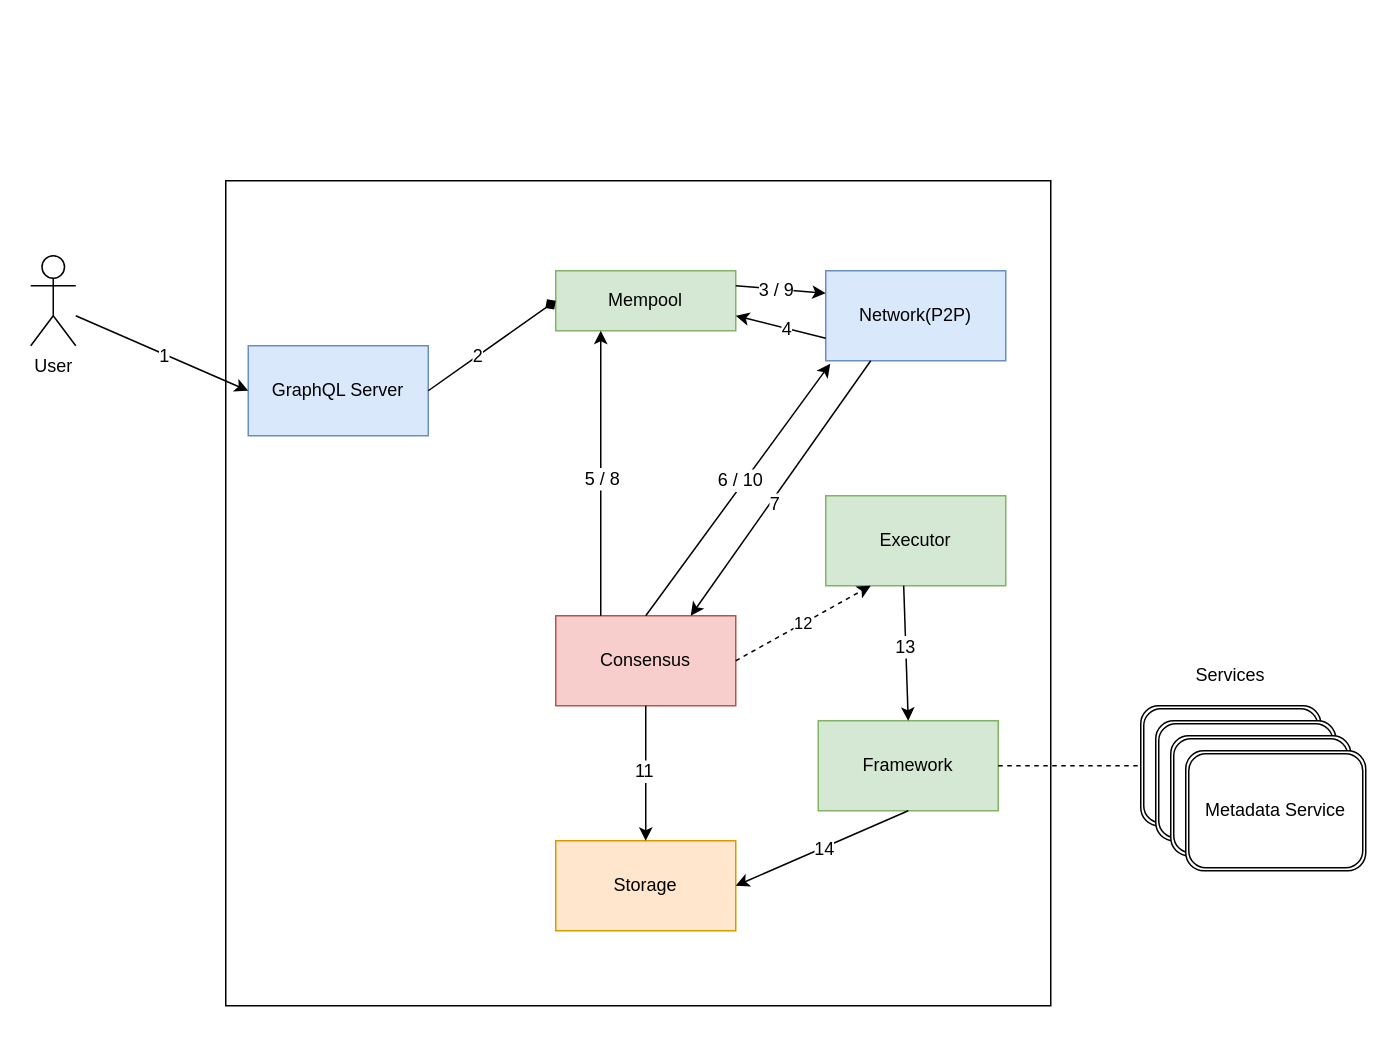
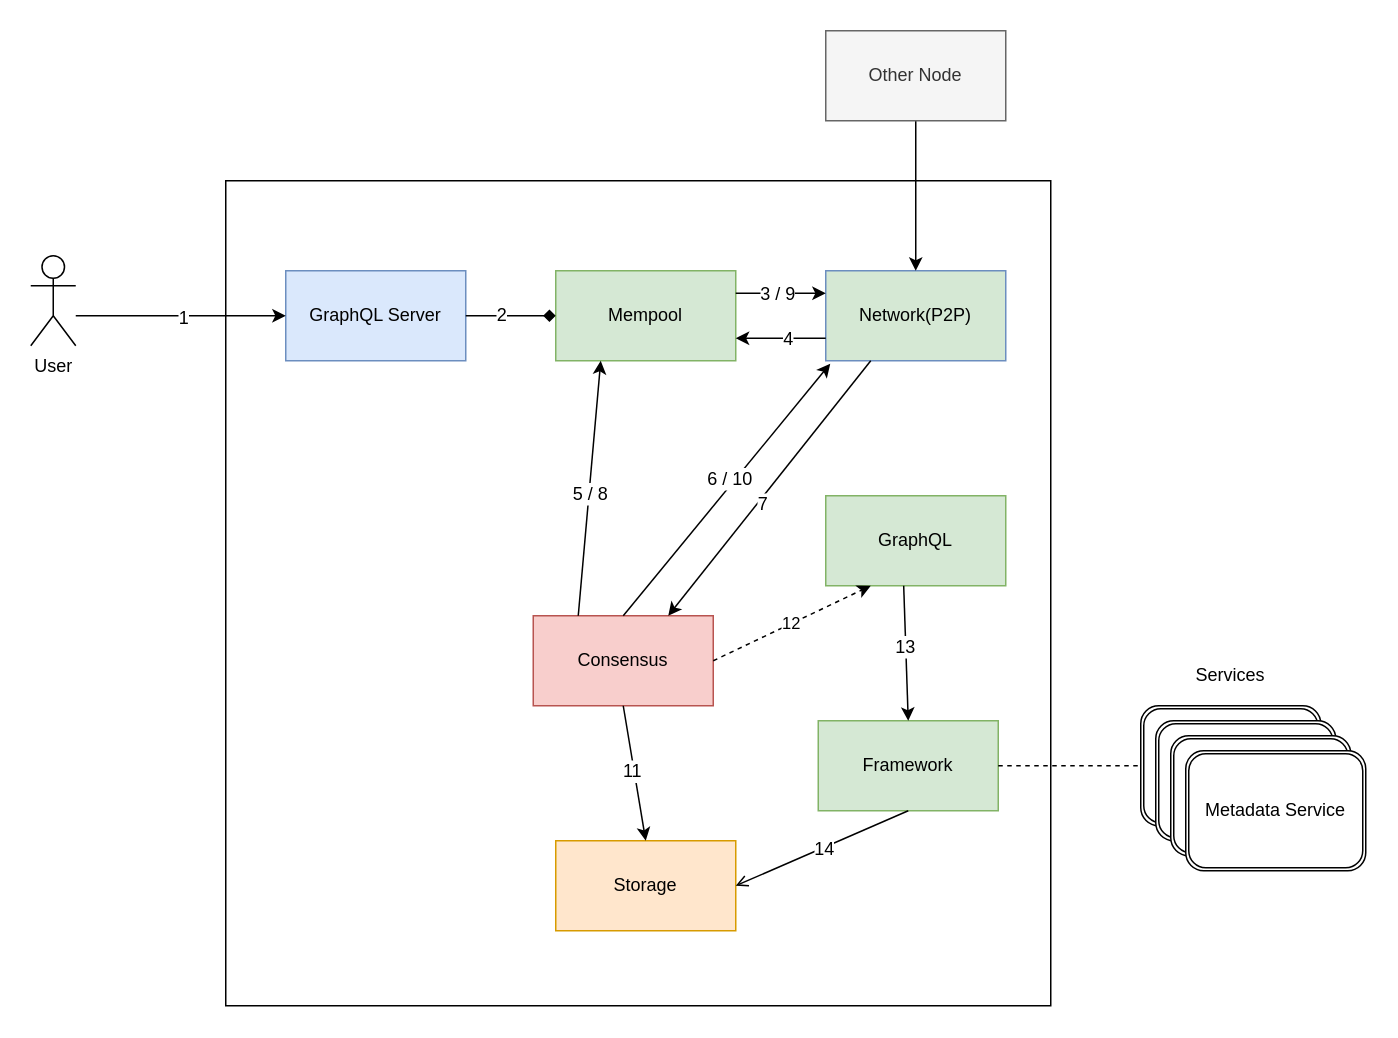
node "Other Node": added
edge "Other Node" -> "Network(P2P)": added
node "Mempool": size 180x60 -> 180x90
node "Network(P2P)": fillcolor #dae8fc -> #d5e8d4
node "GraphQL Server": moved (338, 391) -> (376, 316)
node "Executor": label "Executor" -> "GraphQL"
node "Consensus": moved (646, 661) -> (623, 661)
edge "Framework" -> "Storage": arrowhead classic -> open
